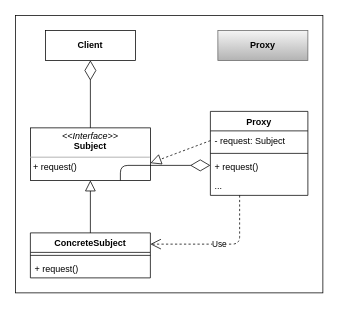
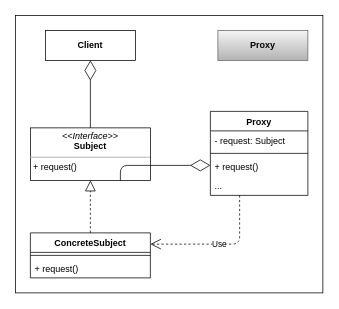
edge "- request: Subject" -> "<<Interface>> Subject + request()": removed
edge "ConcreteSubject" -> "<<Interface>> Subject + request()": style solid -> dashed
